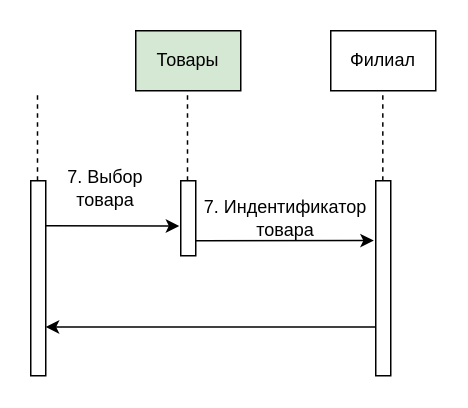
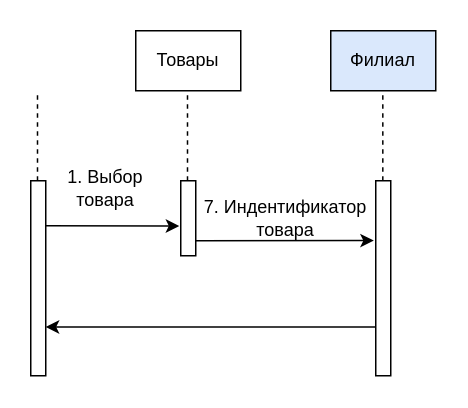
node "Товары": fillcolor #d5e8d4 -> #ffffff
node "Филиал": fillcolor #ffffff -> #dae8fc
node "7. Выбор товара": label "7. Выбор товара" -> "1. Выбор товара"
